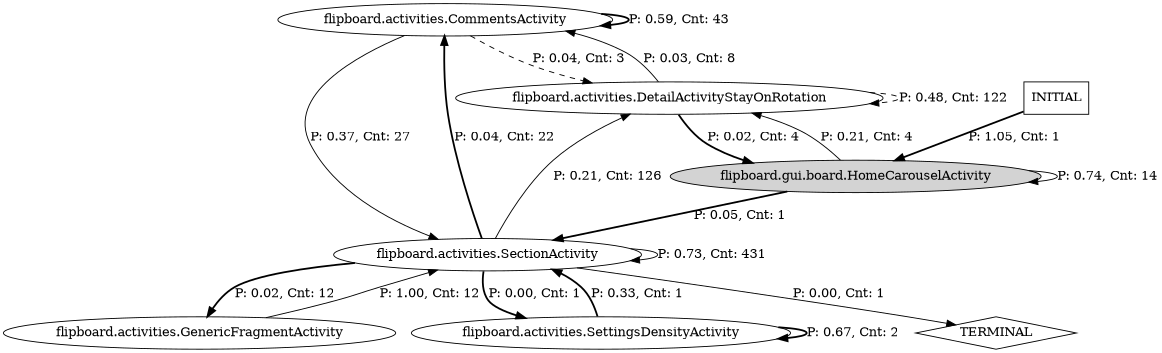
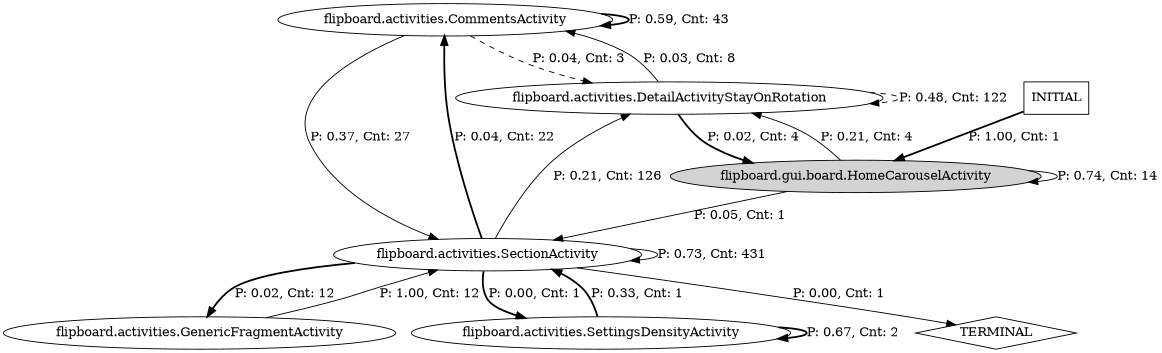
edge "INITIAL" -> "flipboard.gui.board.HomeCarouselActivity": label "P: 1.05, Cnt: 1" -> "P: 1.00, Cnt: 1"
edge "flipboard.gui.board.HomeCarouselActivity" -> "flipboard.activities.SectionActivity": style bold -> solid
